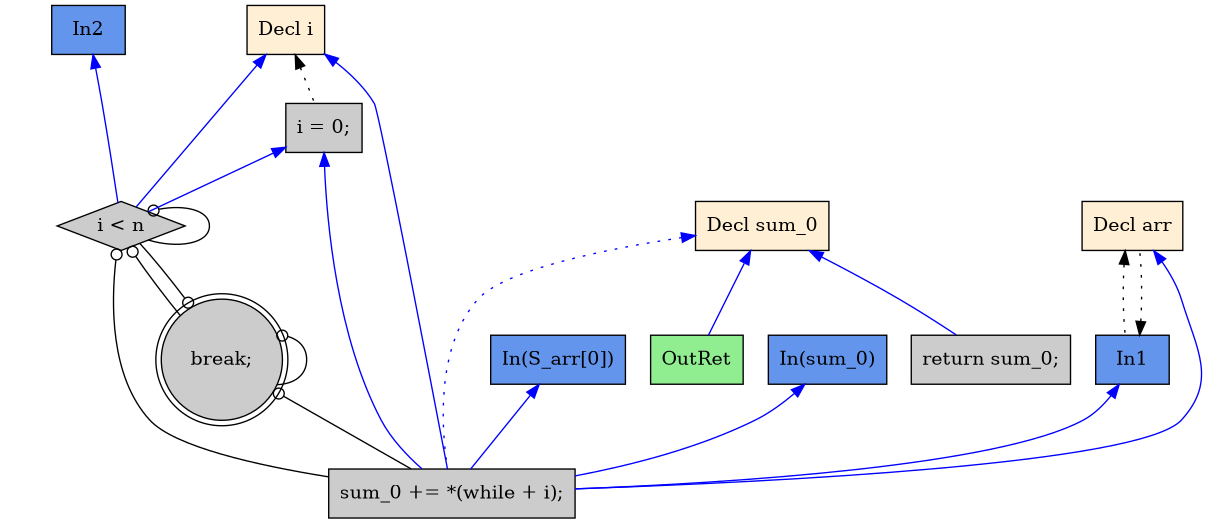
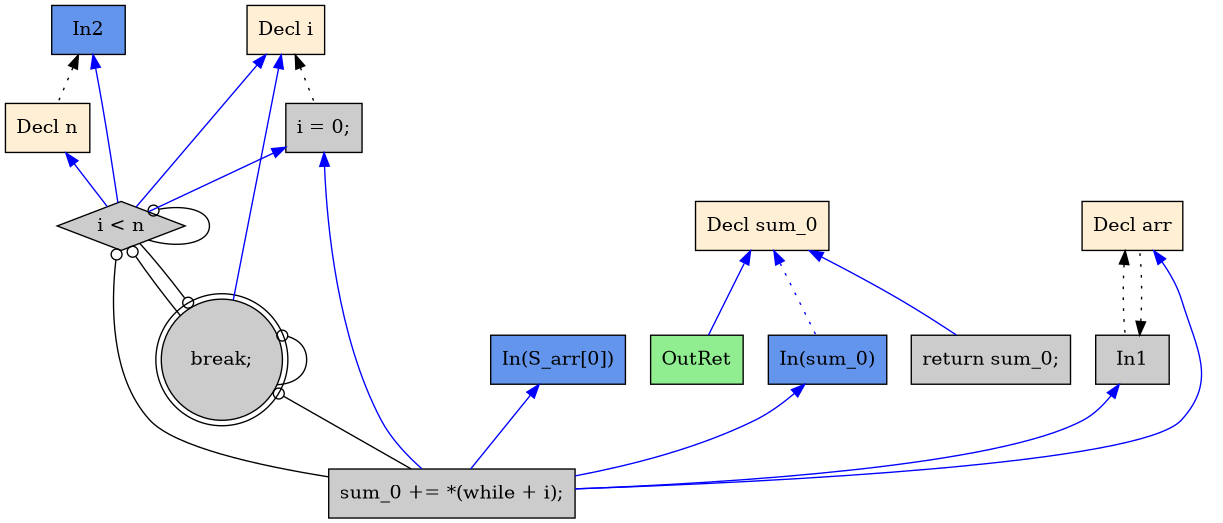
node "Decl n": added
edge "sum_0 += *(while + i);" -> "Decl i": now "break;" -> "Decl i"
edge "sum_0 += *(while + i);" -> "Decl sum_0": now "In(sum_0)" -> "Decl sum_0"
node "In1": fillcolor #6495ed -> #cccccc
